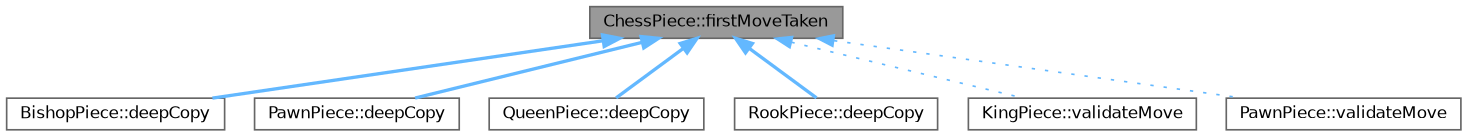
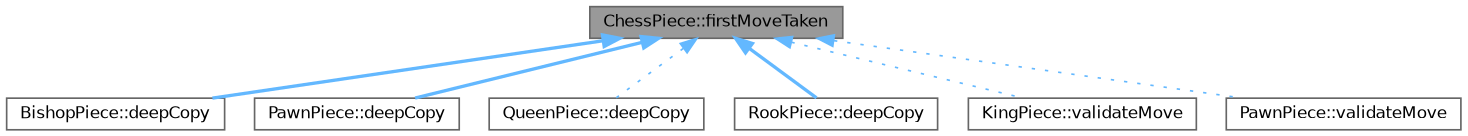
edge "QueenPiece::deepCopy" -> "ChessPiece::firstMoveTaken": style bold -> dotted
